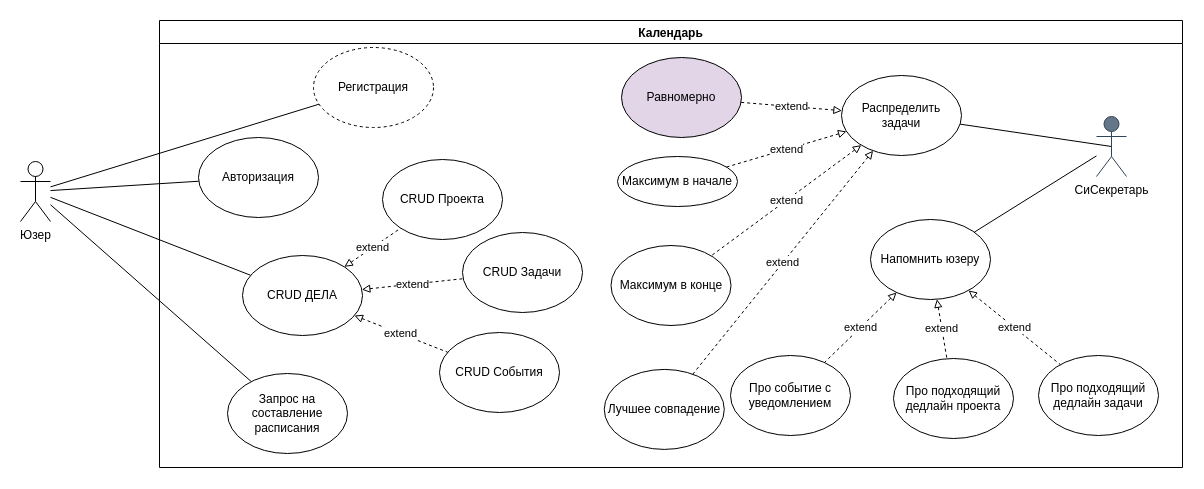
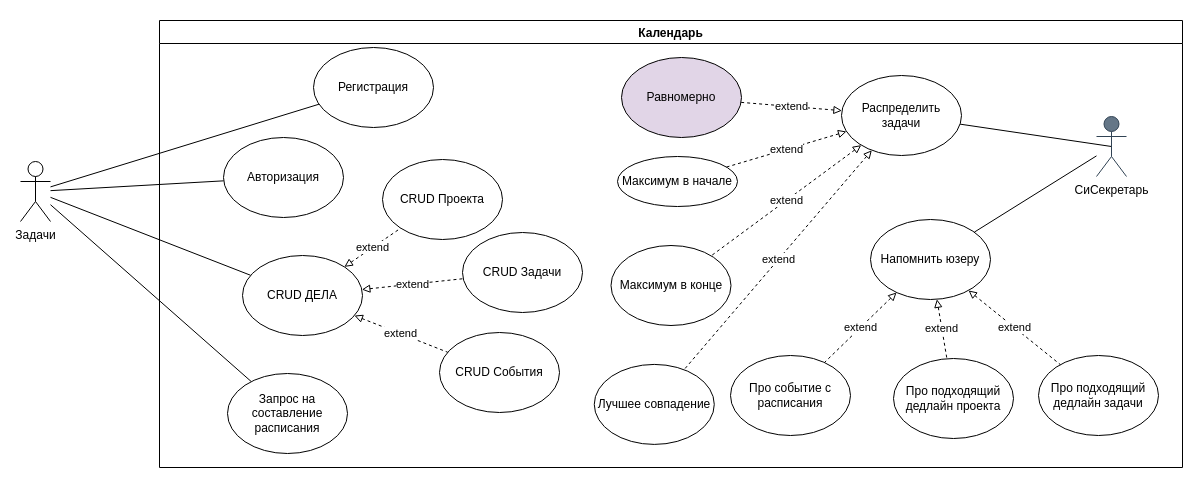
node "Регистрация": style dashed -> solid
node "Авторизация": moved (259, 178) -> (284, 178)
node "Юзер": label "Юзер" -> "Задачи"
node "Про событие с уведомлением": label "Про событие с уведомлением" -> "Про событие с расписания"
node "Лучшее совпадение": moved (664, 409) -> (654, 404)
